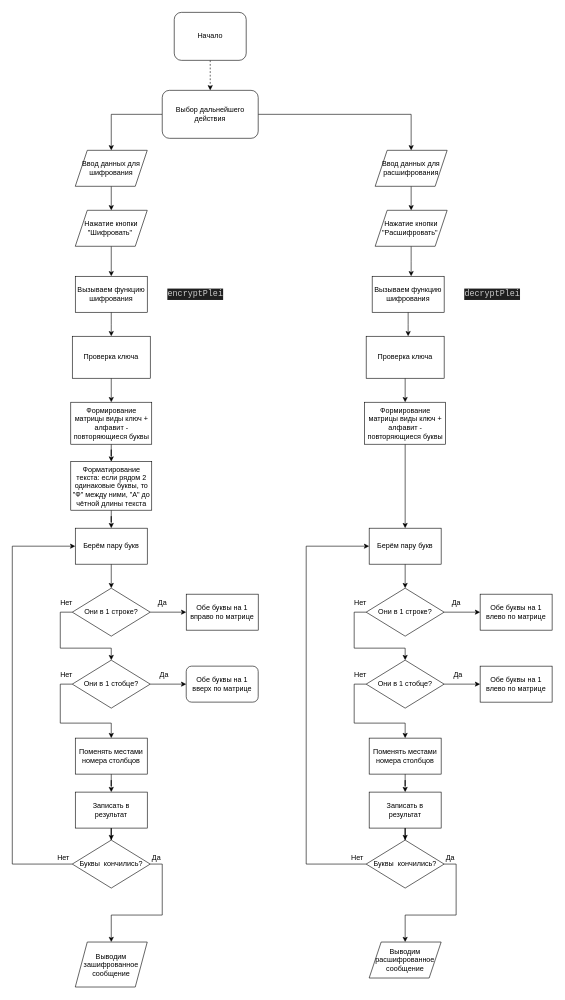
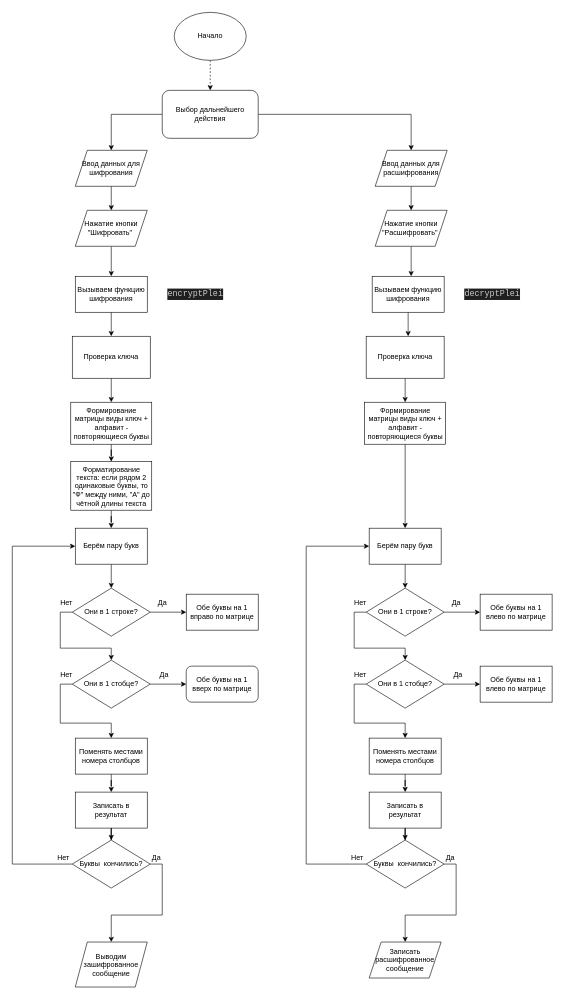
node "Начало": shape rounded rectangle -> ellipse
node "Выводим расшифрованное сообщение": label "Выводим расшифрованное сообщение" -> "Записать расшифрованное сообщение"
